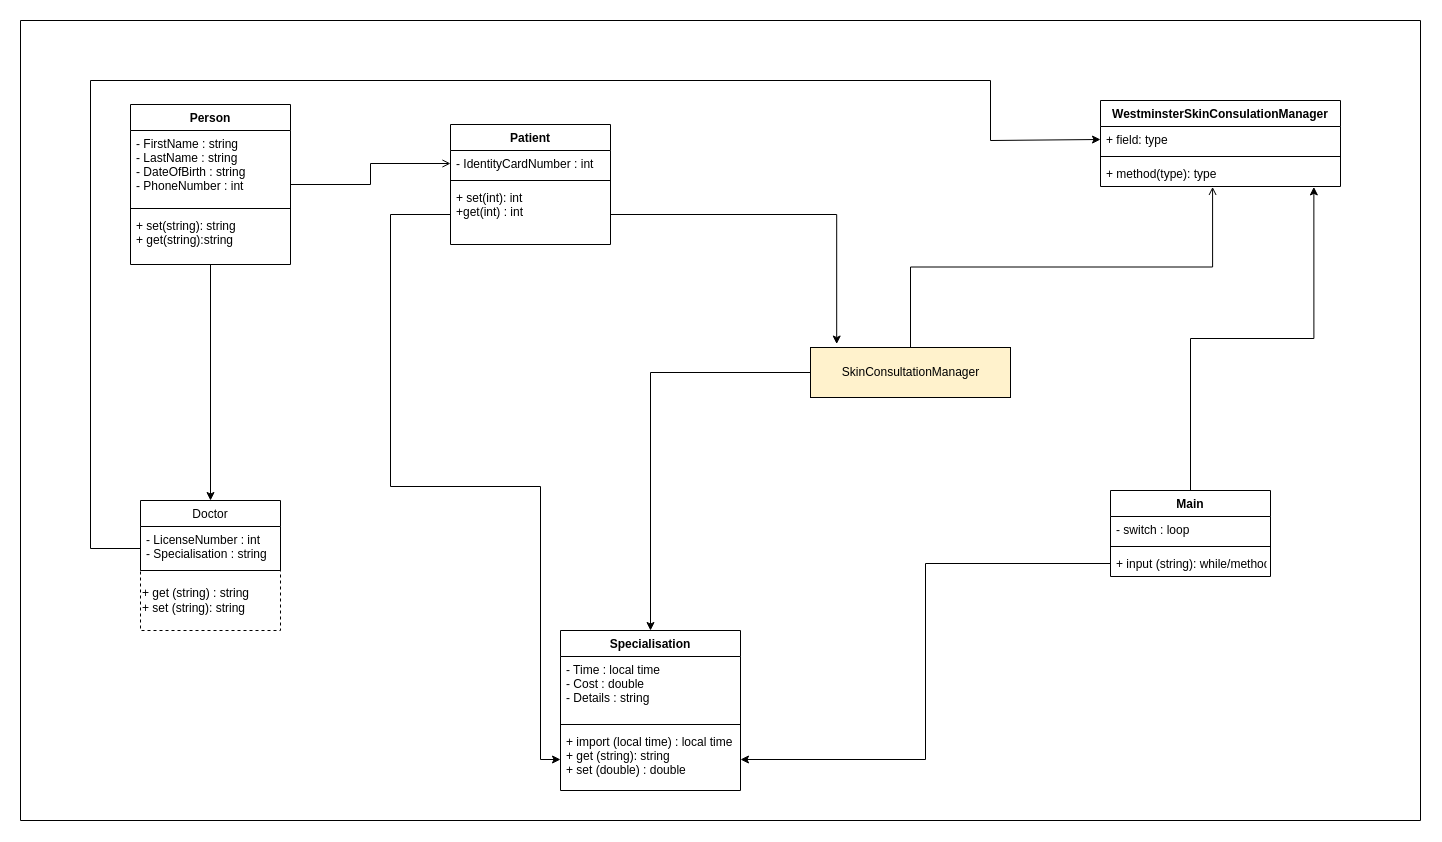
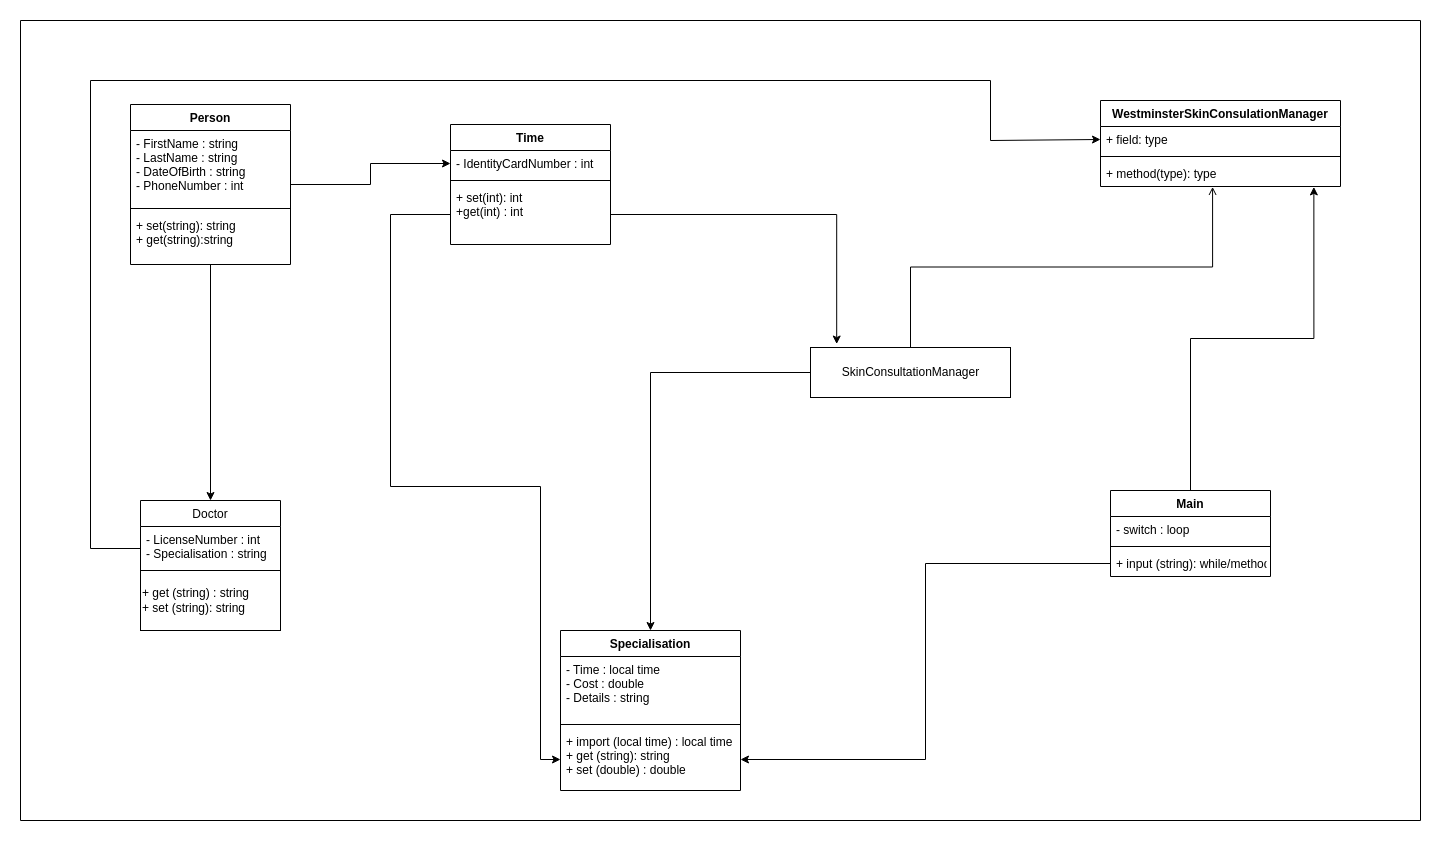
node "Patient": label "Patient" -> "Time"
edge "Person" -> "- IdentityCardNumber : int": arrowhead open -> classic
node "SkinConsultationManager": fillcolor #fff2cc -> #ffffff
node "+ get (string) : string + set (string): string": style dashed -> solid
